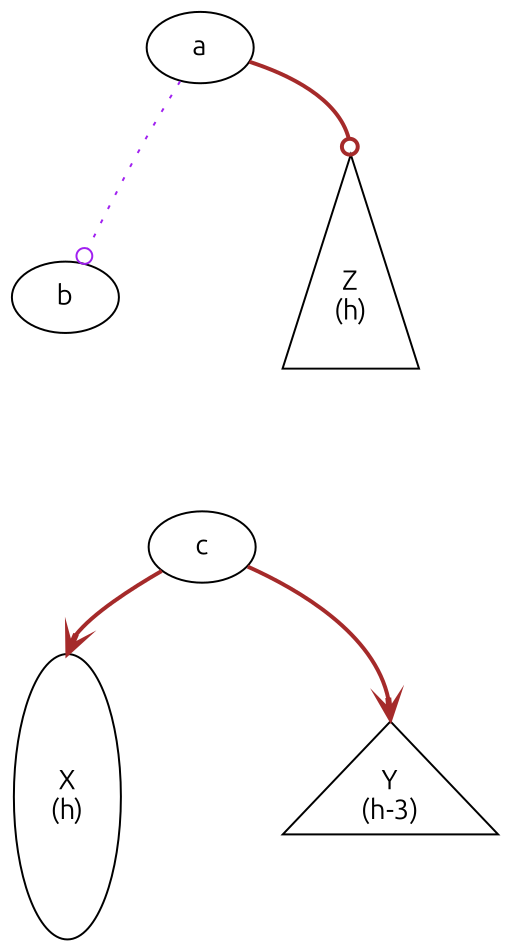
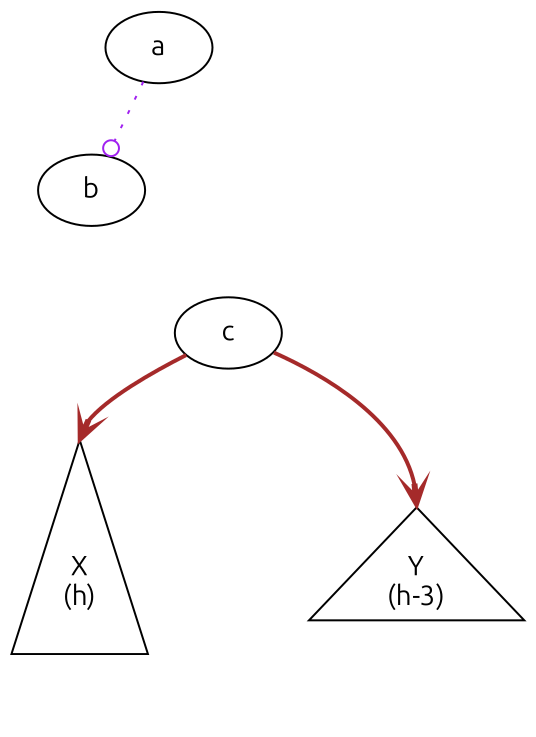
node "Z (h)": removed
node "X (h)": shape ellipse -> triangle
